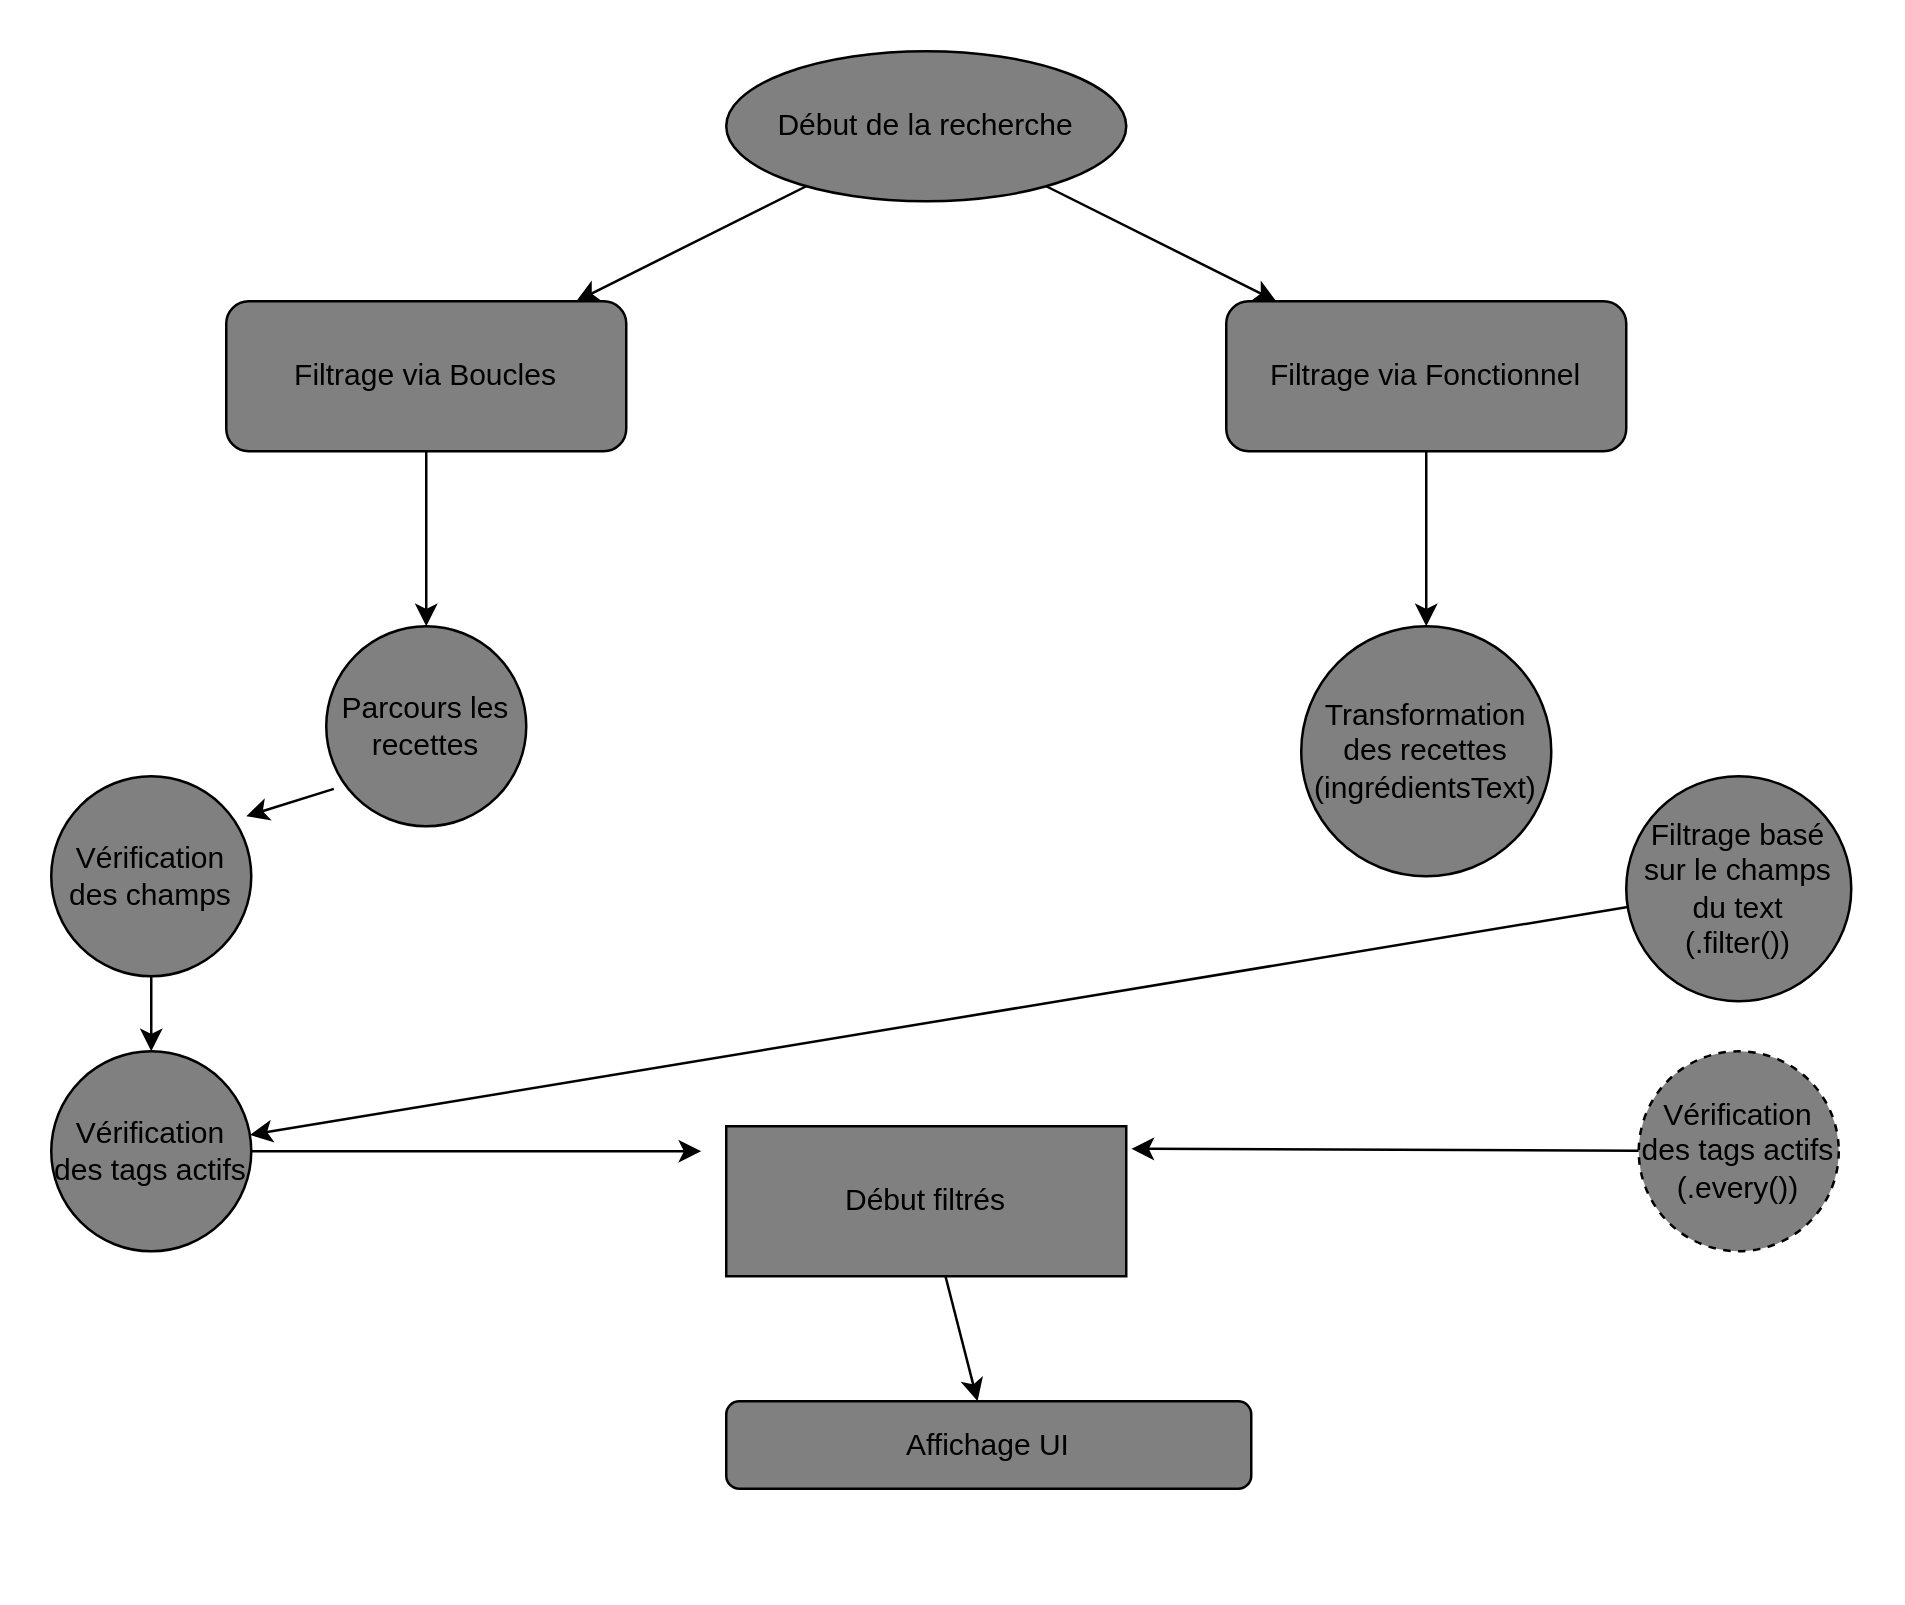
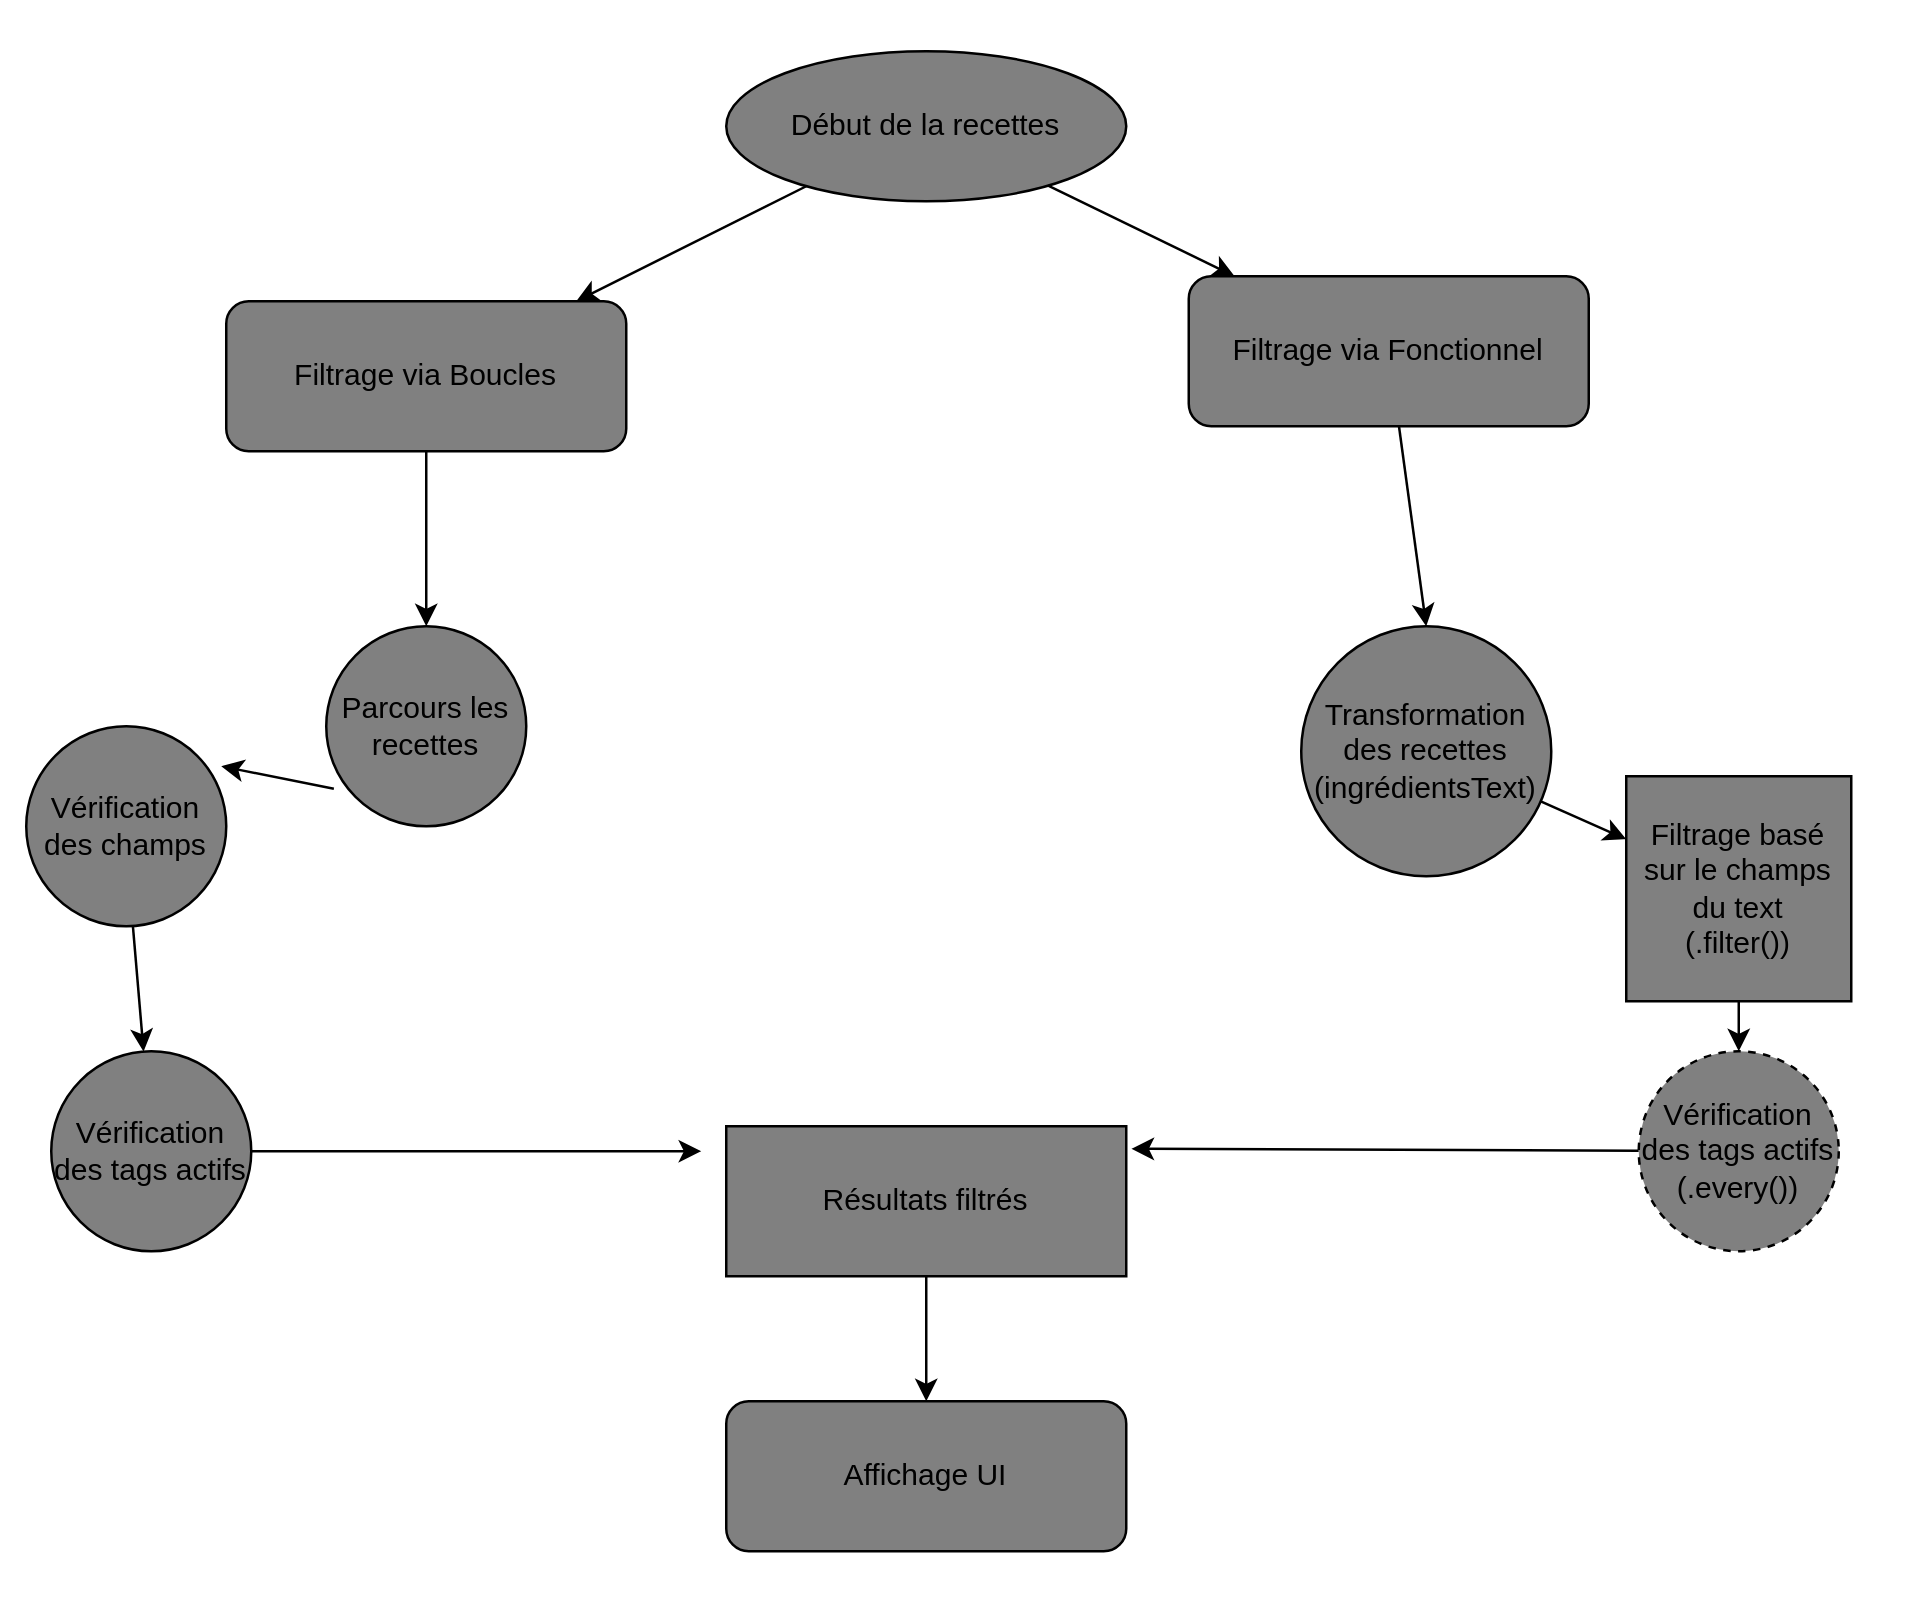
node "Début de la recherche": label "Début de la recherche" -> "Début de la recettes"
node "Filtrage via Fonctionnel": moved (1426, 376) -> (1389, 351)
edge "Transformation des recettes (ingrédientsText)" -> "Filtrage basé sur le champs du text (.filter())": added
node "Vérification des champs": moved (151, 876) -> (126, 826)
node "Filtrage basé sur le champs du text (.filter())": shape ellipse -> rectangle
edge "Filtrage basé sur le champs du text (.filter())" -> "Vérification des tags actifs": now "Filtrage basé sur le champs du text (.filter())" -> "Vérification des tags actifs (.every())"
node "Début filtrés": label "Début filtrés" -> "Résultats filtrés"
node "Affichage UI": size 525x88 -> 400x150
